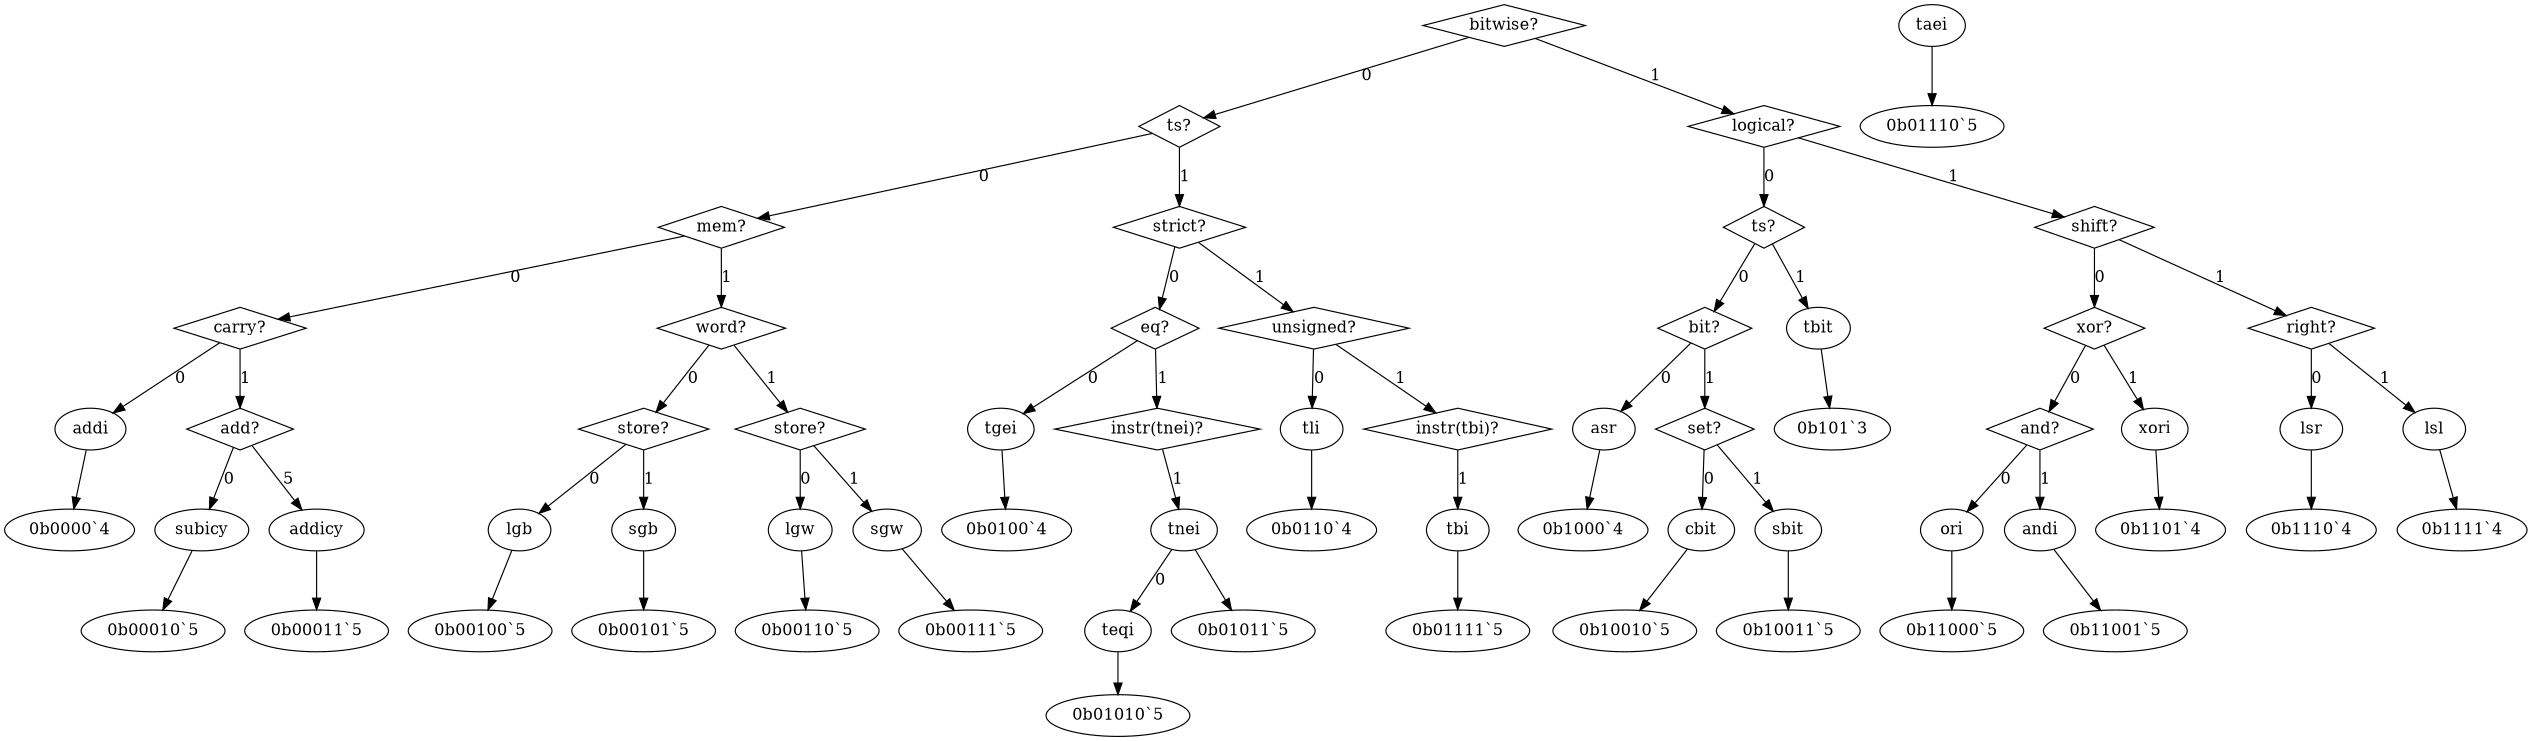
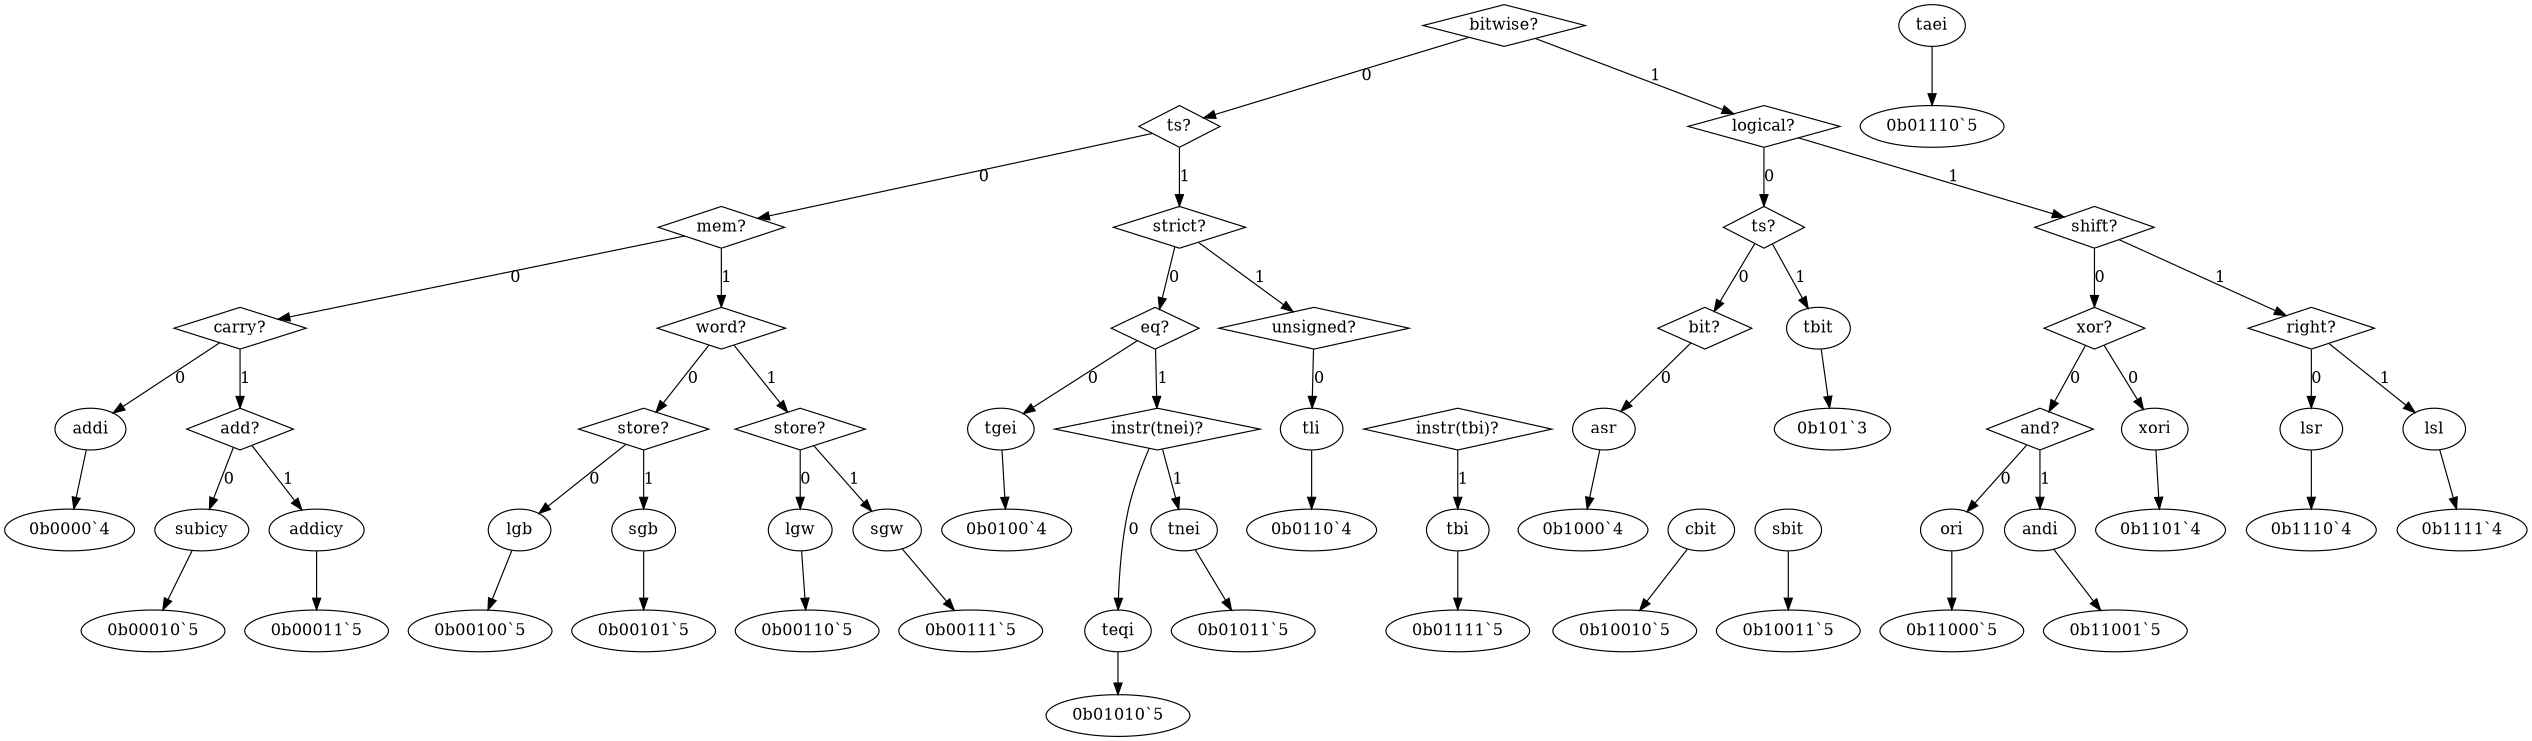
edge "unsigned?" -> "instr(tbi)?": removed, label "1"
edge "xor?" -> "xori": label "1" -> "0"
node "set?": removed
edge "add?" -> "addicy": label "5" -> "1"
edge "tnei" -> "teqi": now "instr(tnei)?" -> "teqi"
